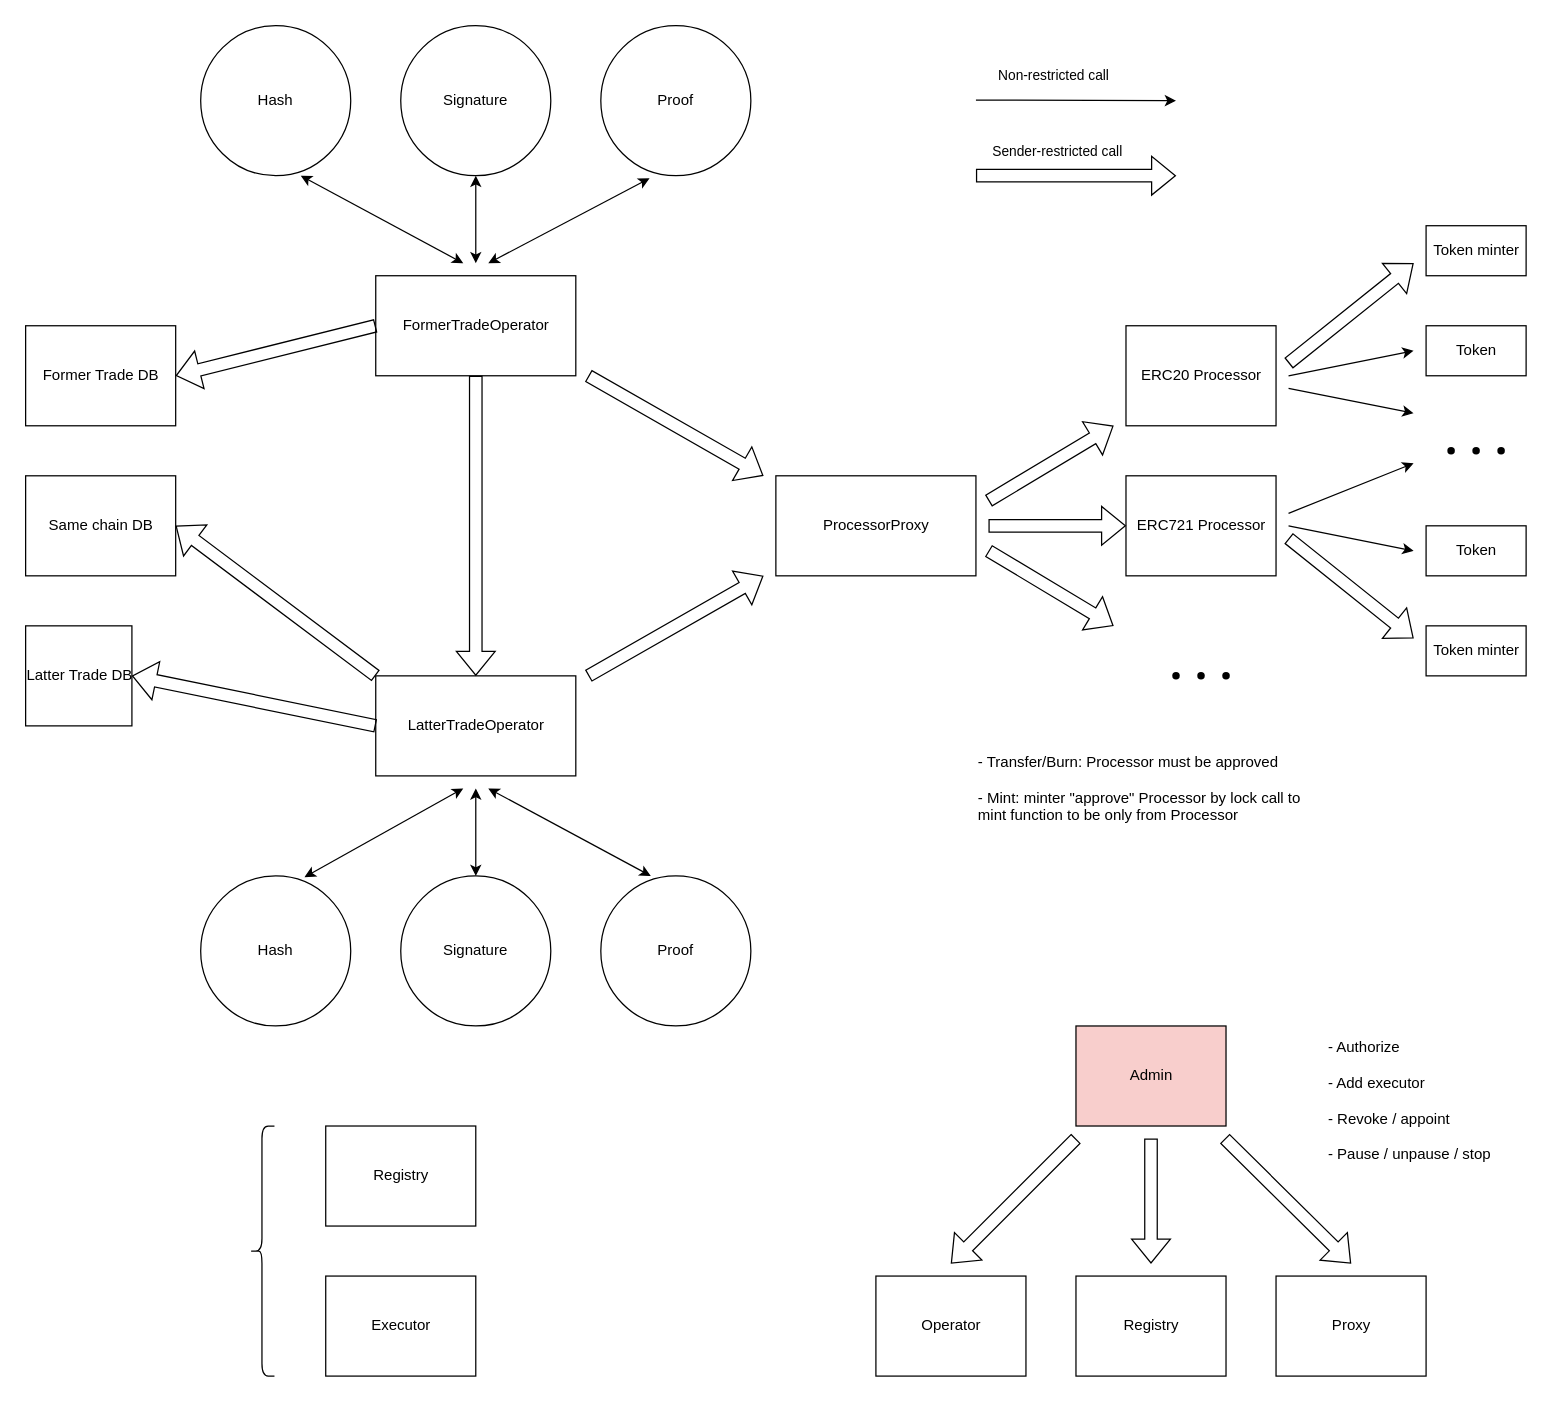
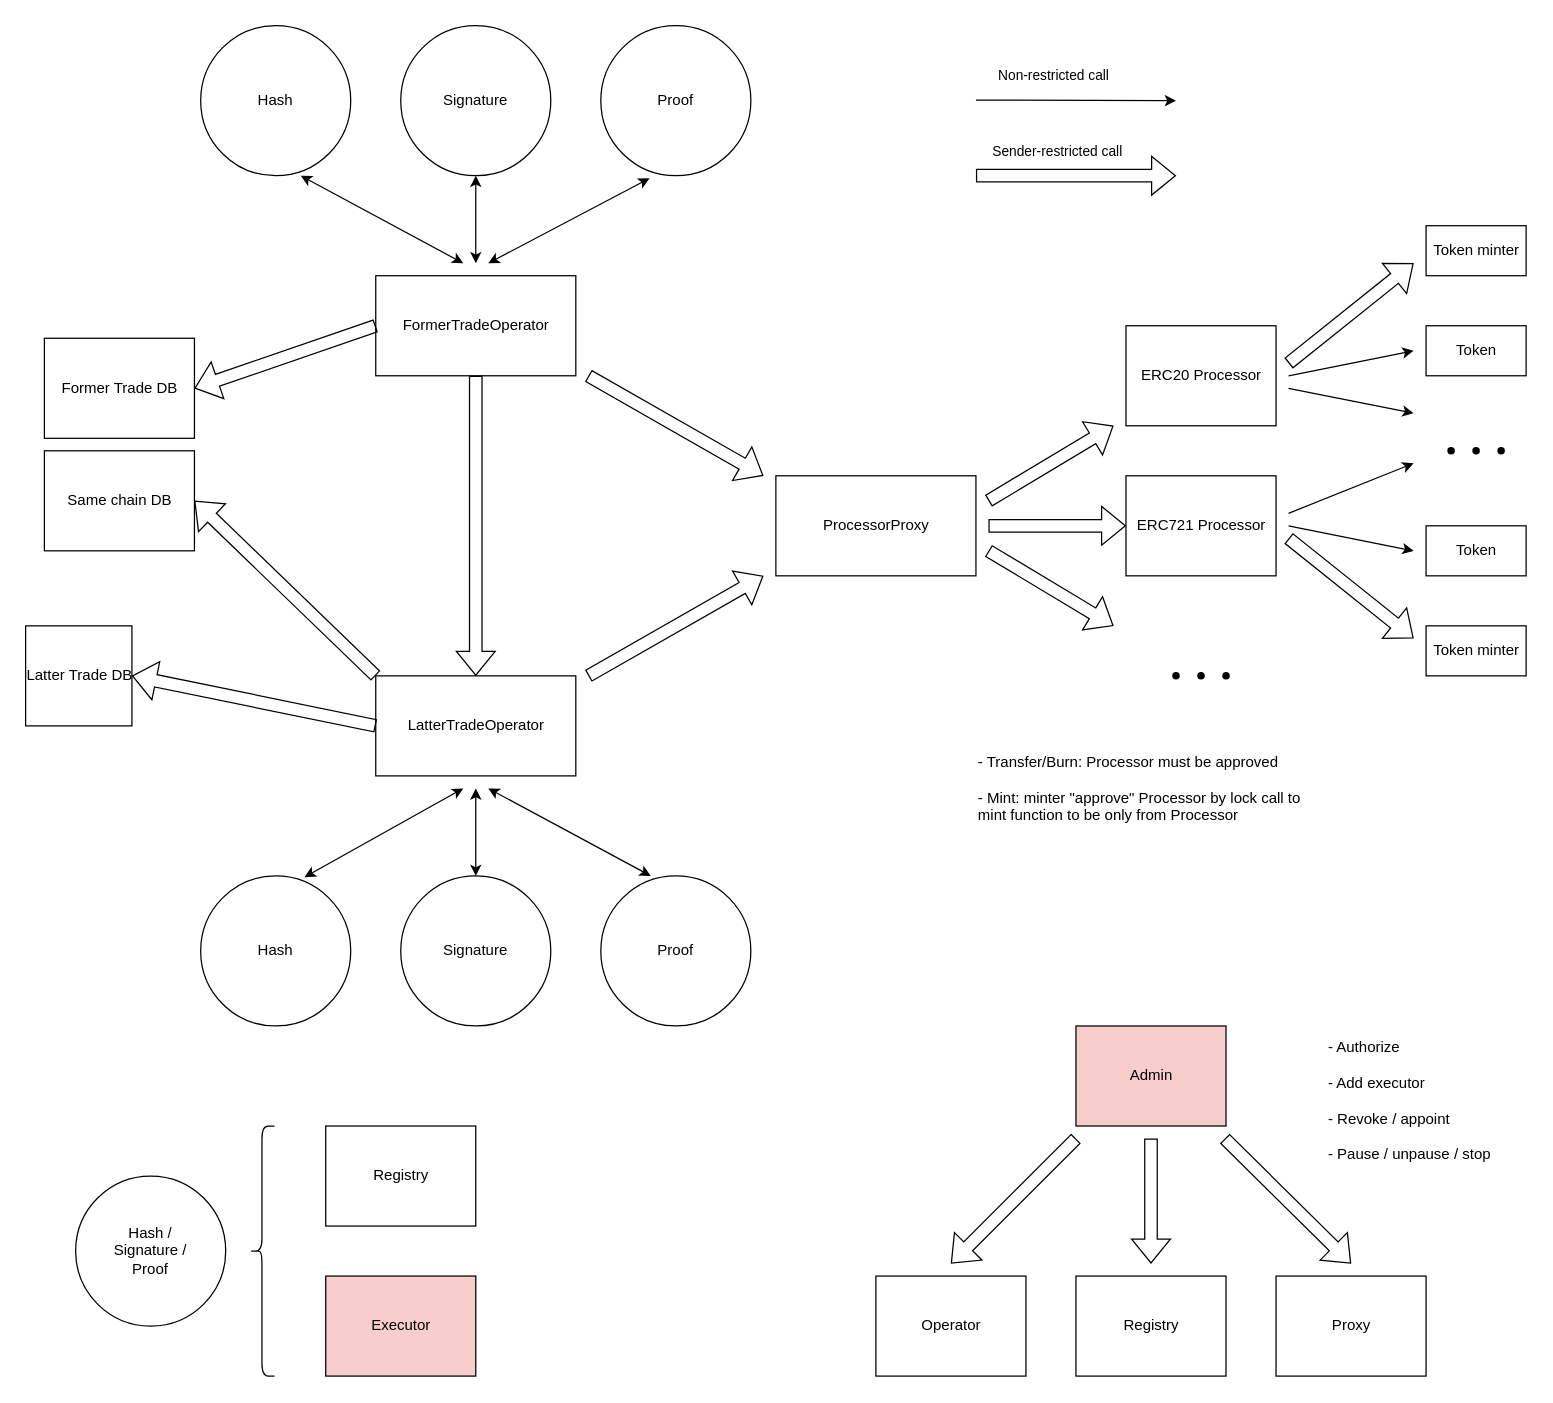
node "Former Trade DB": moved (101, 376) -> (119, 388)
node "Same chain DB": moved (101, 526) -> (119, 501)
node "Hash / Signature / Proof": added
node "Executor": fillcolor #ffffff -> #f8cecc
